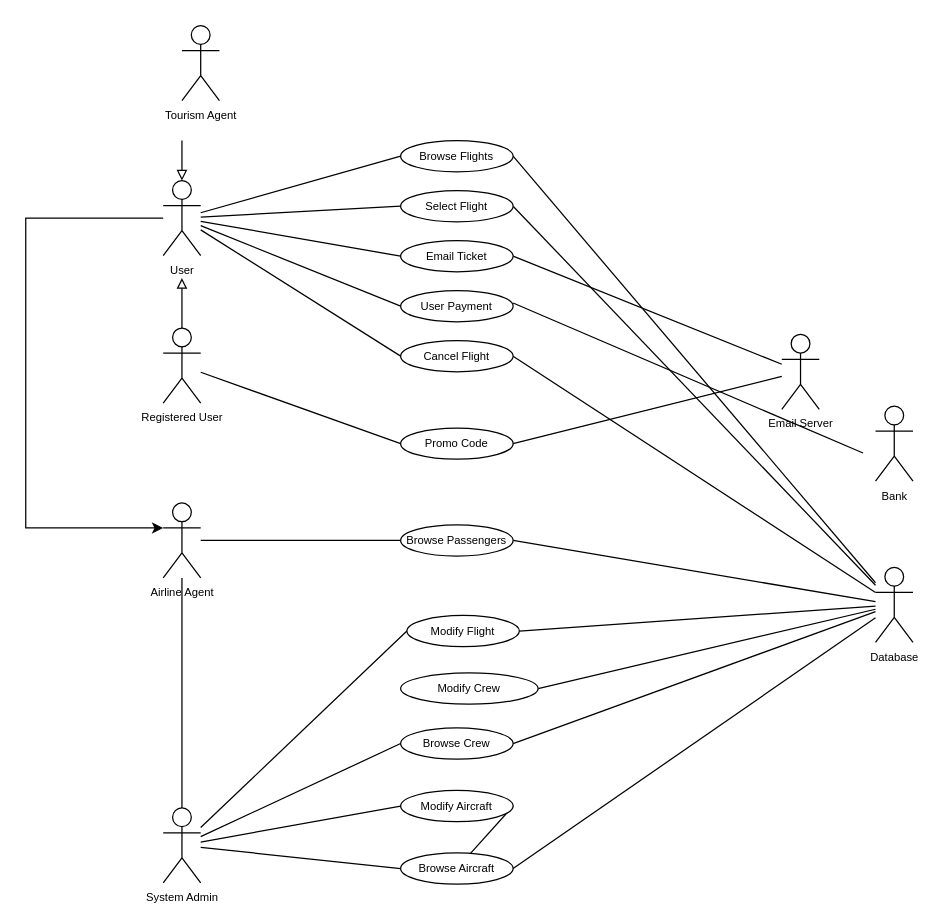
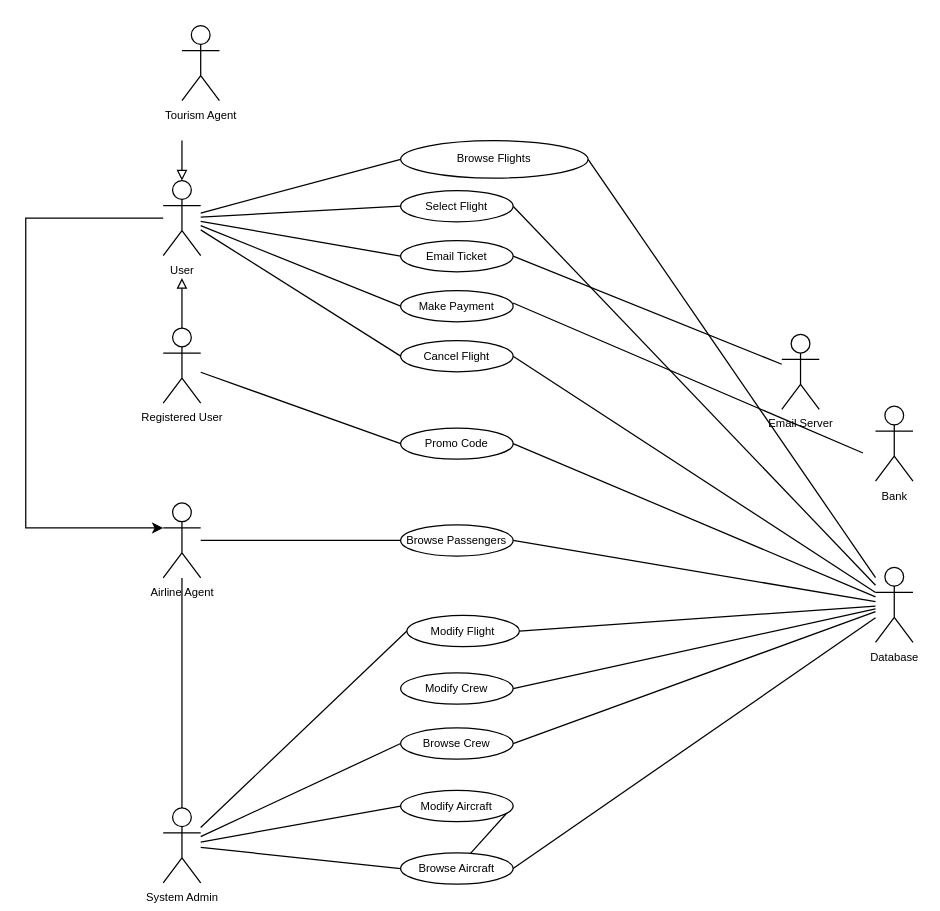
node "Browse Flights": size 113x31 -> 188x38
node "User Payment": label "User Payment" -> "Make Payment"
edge "Email Server" -- "Promo Code": now "Database" -- "Promo Code"
node "Modify Crew": size 138x31 -> 113x31
